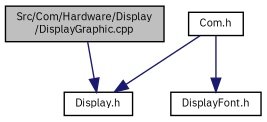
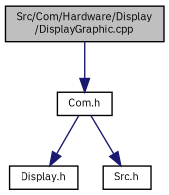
edge "Src/Com/Hardware/Display /DisplayGraphic.cpp" -> "Display.h": now "Src/Com/Hardware/Display /DisplayGraphic.cpp" -> "Com.h"
node "DisplayFont.h": label "DisplayFont.h" -> "Src.h"
